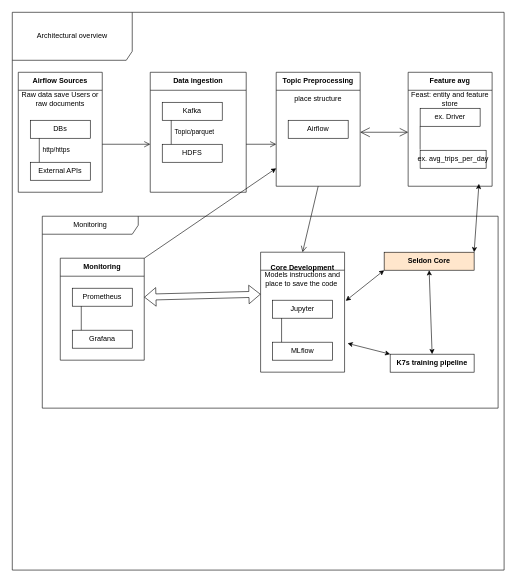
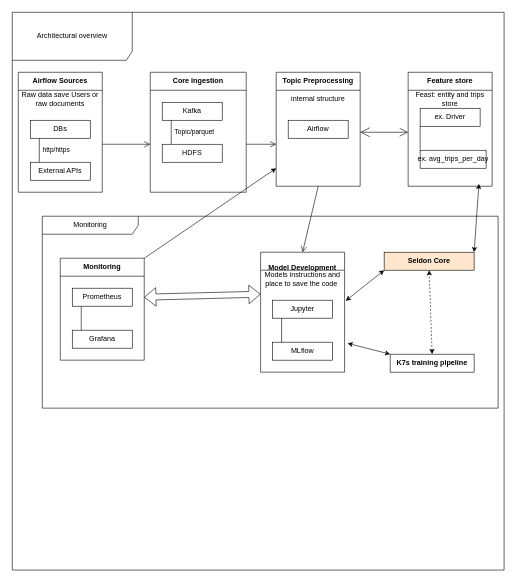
node "Data ingestion": label "Data ingestion" -> "Core ingestion"
node "Feature avg": label "Feature avg" -> "Feature store"
node "place structure": label "place structure" -> "internal structure"
node "Feast: entity and feature store": label "Feast: entity and feature store" -> "Feast: entity and trips store"
node "Core Development": label "Core Development" -> "Model Development"
edge "Seldon Core" -- "K7s training pipeline": style solid -> dashed
